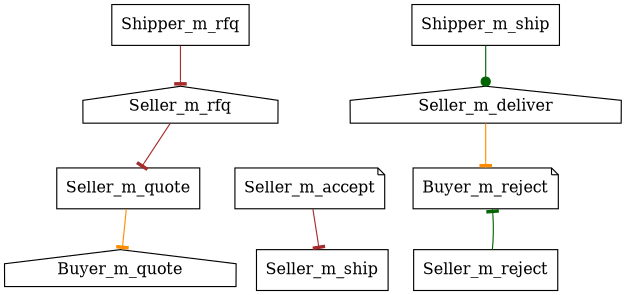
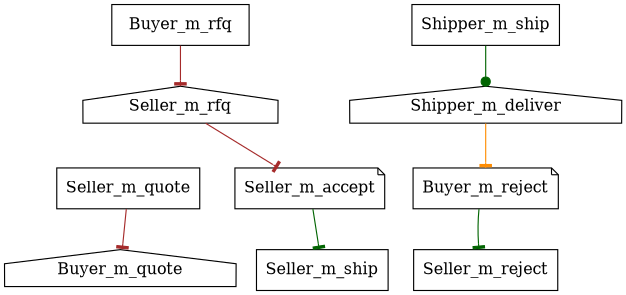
node "Shipper_m_rfq": label "Shipper_m_rfq" -> "Buyer_m_rfq"
node "Seller_m_deliver": label "Seller_m_deliver" -> "Shipper_m_deliver"
edge "Seller_m_rfq" -> "Seller_m_quote": now "Seller_m_rfq" -> "Seller_m_accept"
edge "Seller_m_quote" -> "Buyer_m_quote": color darkorange -> brown
edge "Seller_m_accept" -> "Seller_m_ship": color brown -> darkgreen
edge "Seller_m_reject" -> "Buyer_m_reject": reversed
